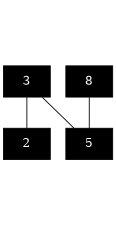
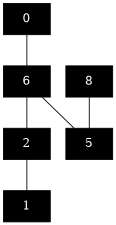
node "0": added
node "3": label "3" -> "6"
node "1": added
